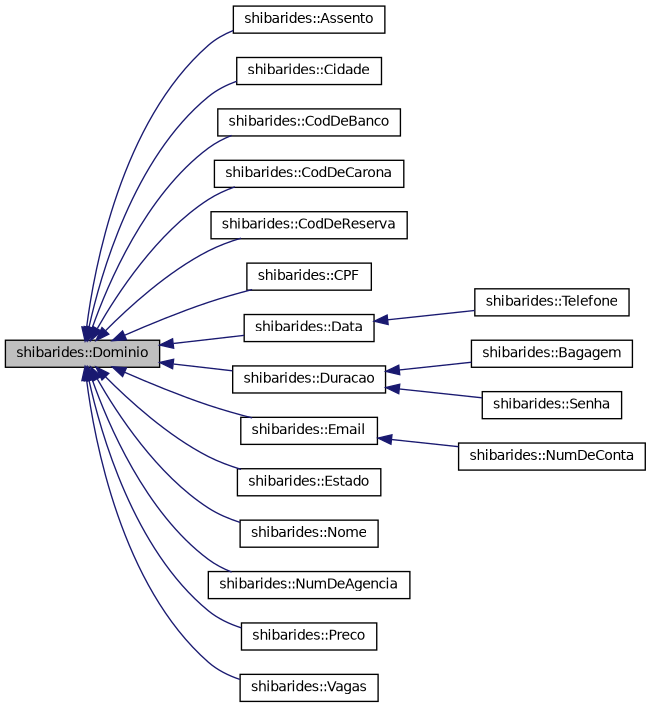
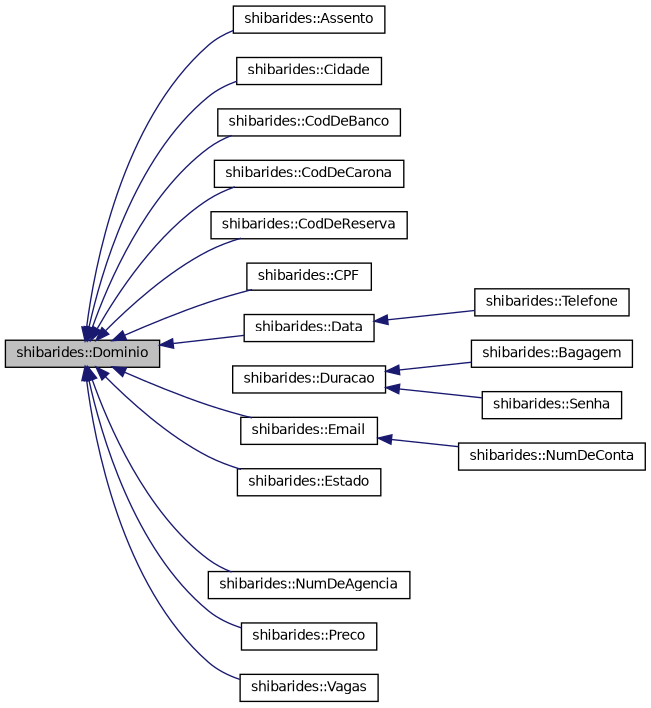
edge "shibarides::Duracao" -> "shibarides::Dominio": removed
node "shibarides::Nome": removed
